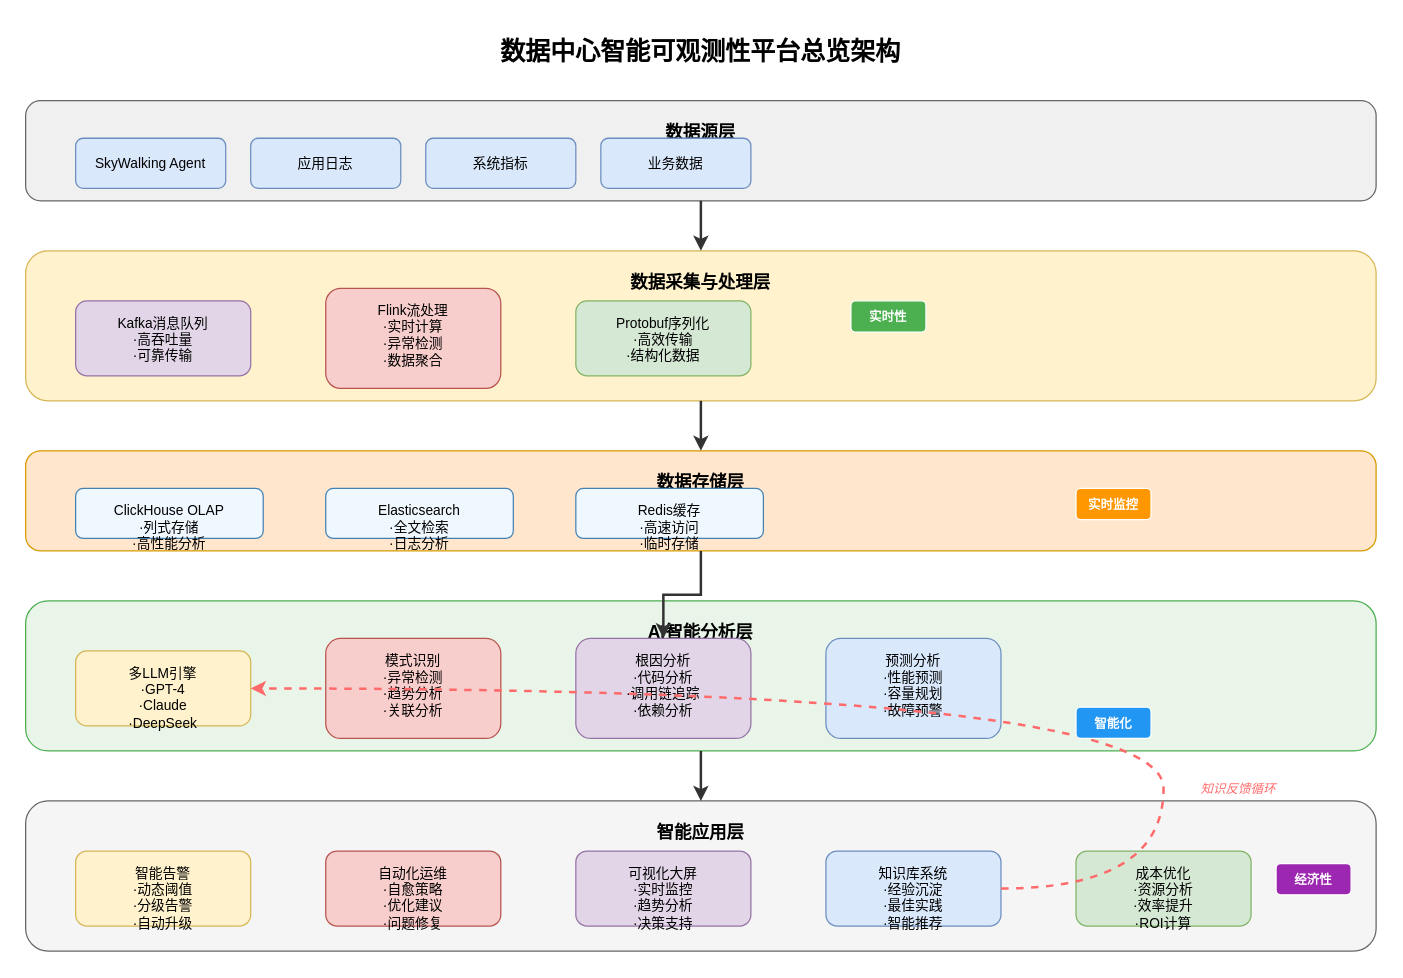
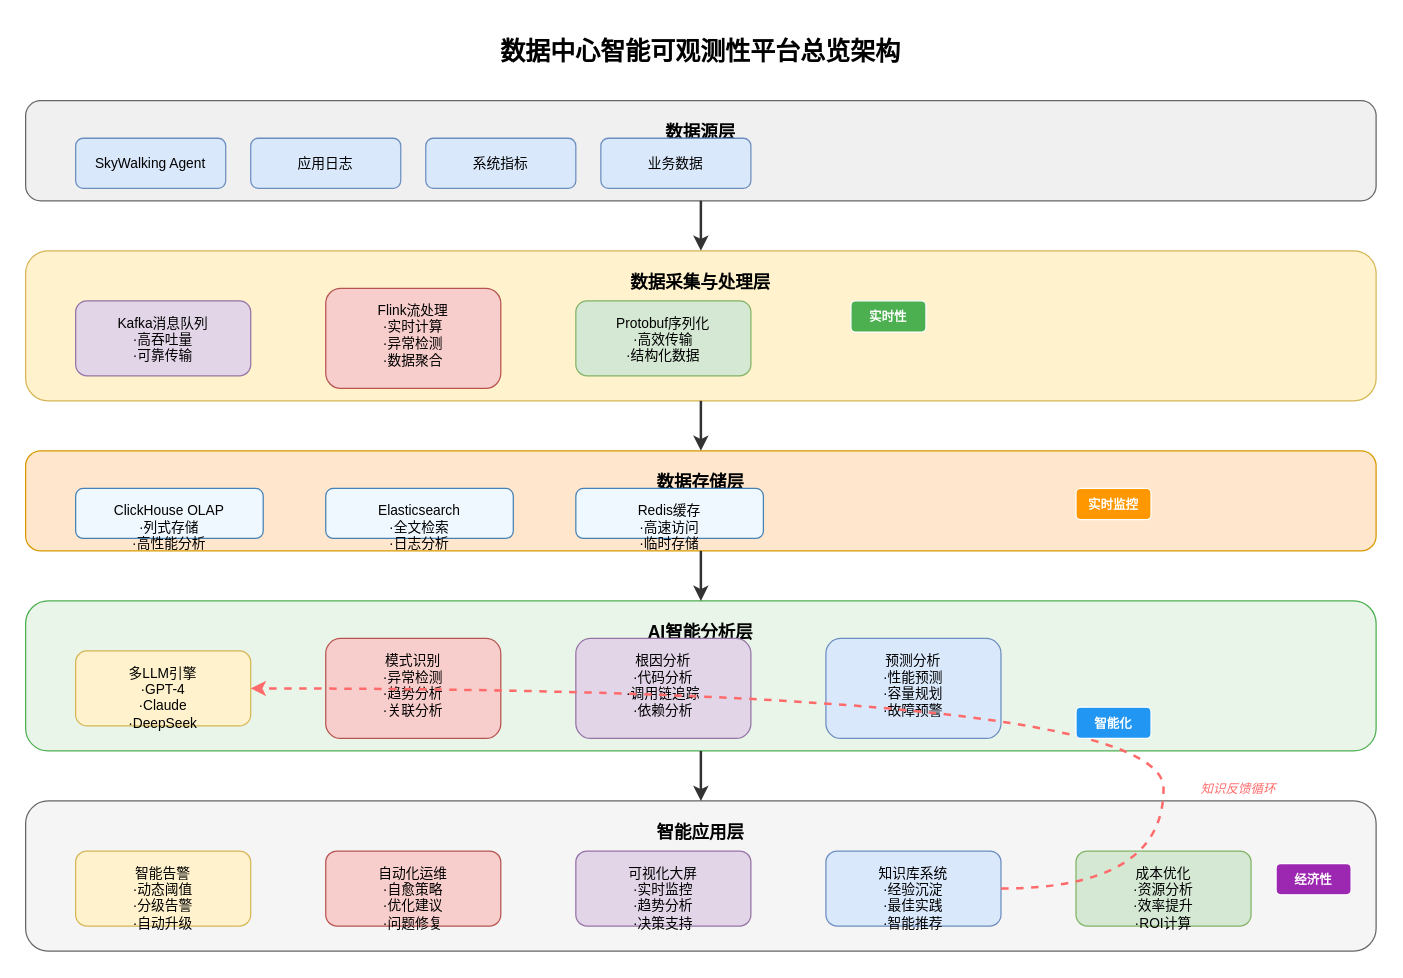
edge "数据存储层" -> "根因分析 ·代码分析 ·调用链追踪 ·依赖分析": now "数据存储层" -> "AI智能分析层"
